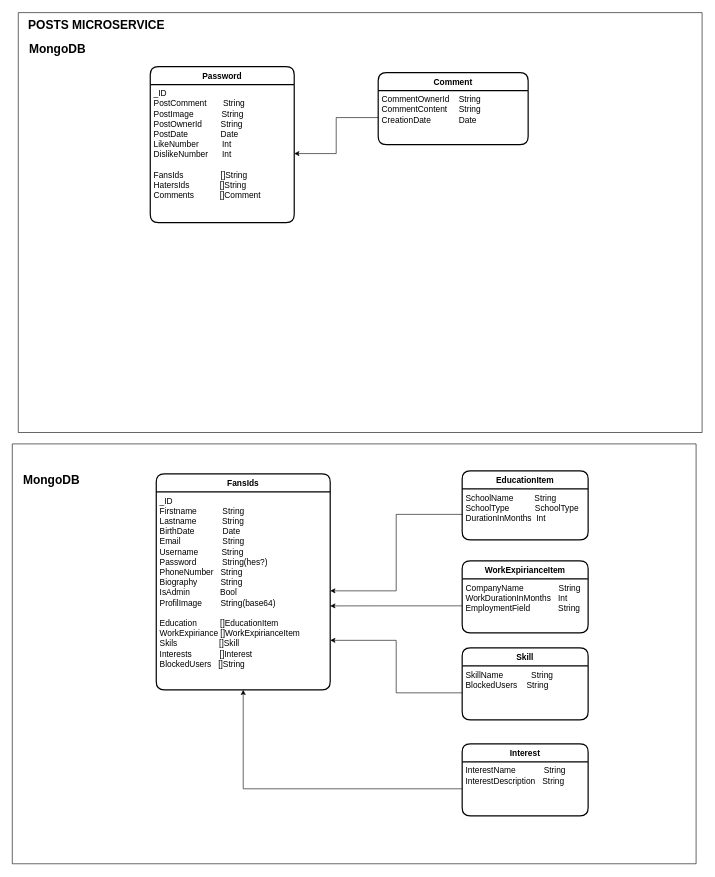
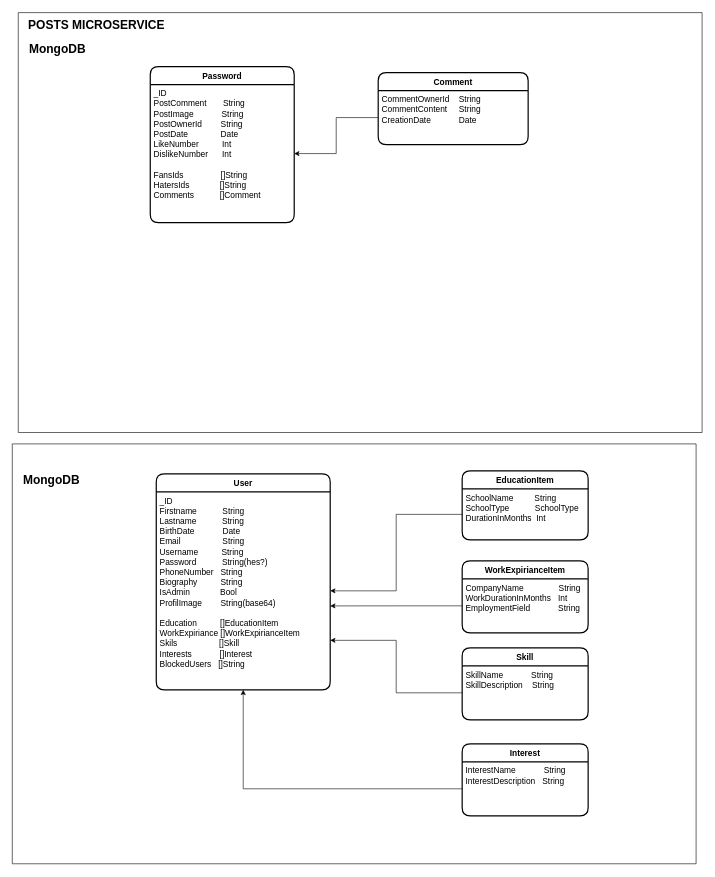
node "FansIds": label "FansIds" -> "User"
node "SkillName String BlockedUsers String": label "SkillName String BlockedUsers String" -> "SkillName String SkillDescription String"
